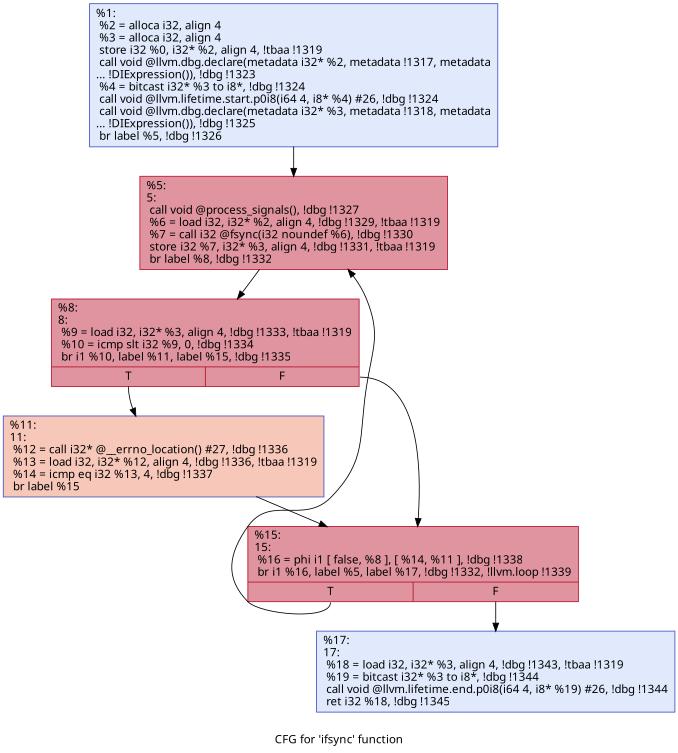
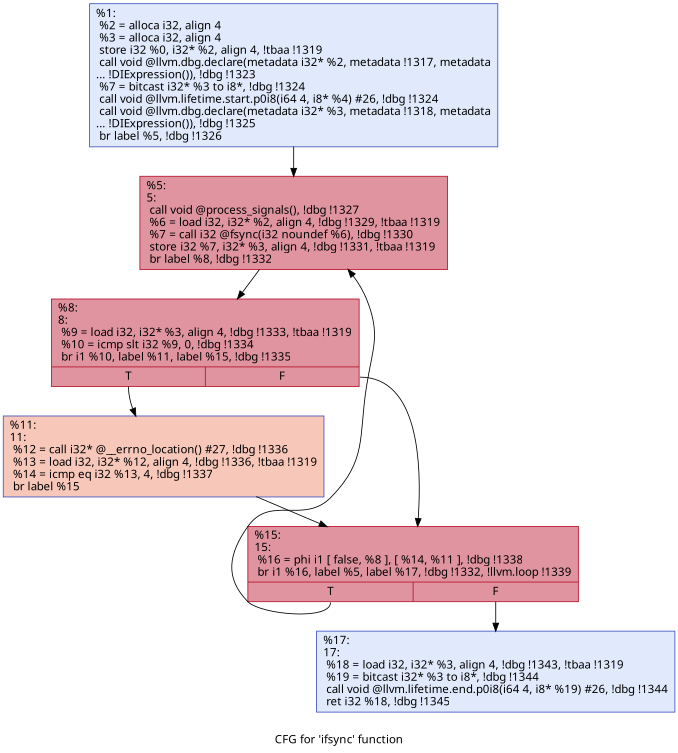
node "%1:": text "%4 = bitcast i32* %3 to i8*, !dbg !1324" -> "%7 = bitcast i32* %3 to i8*, !dbg !1324"
